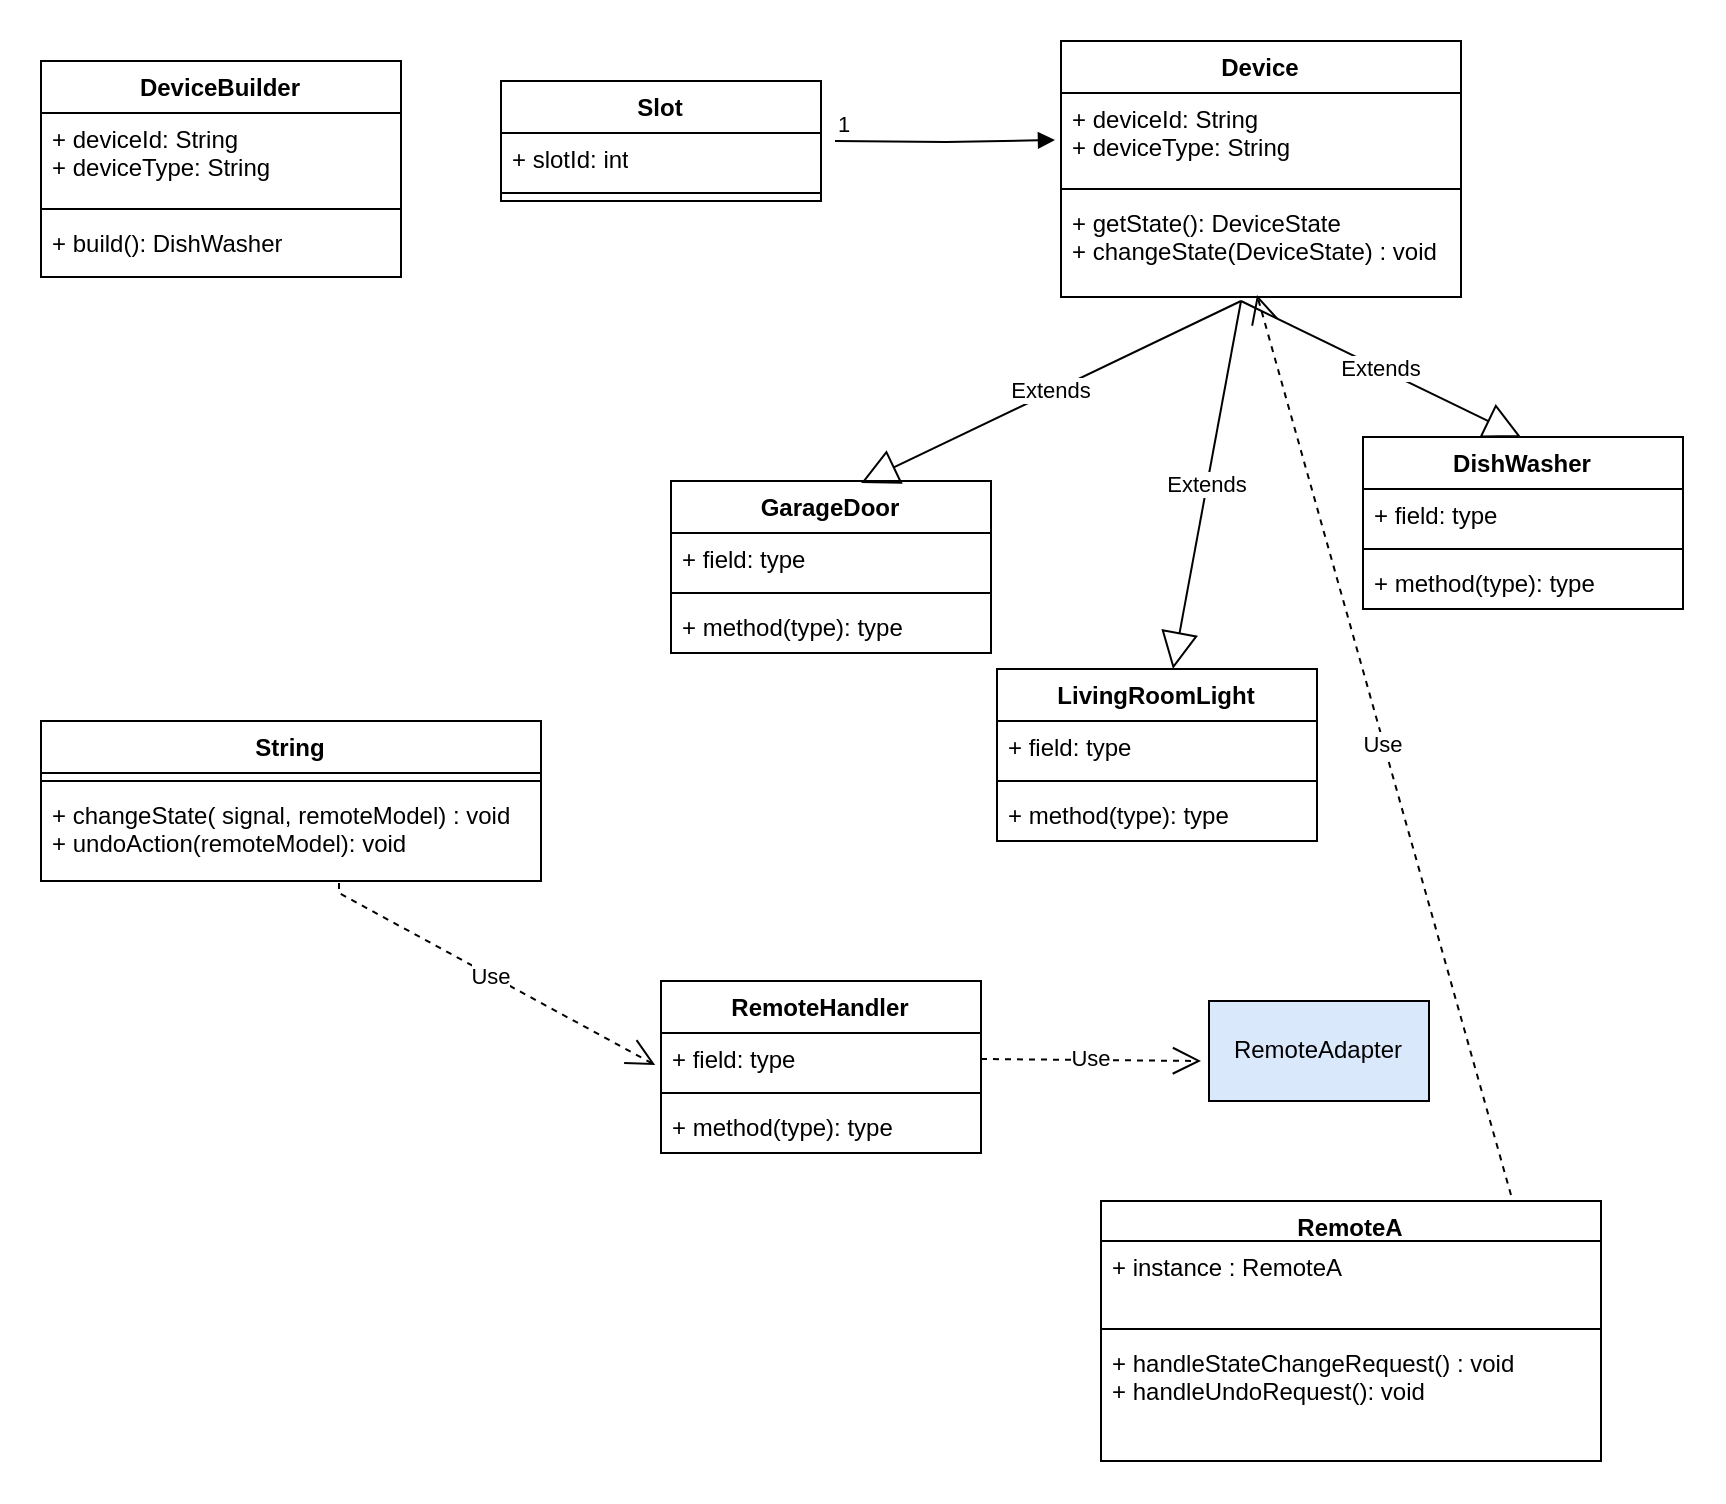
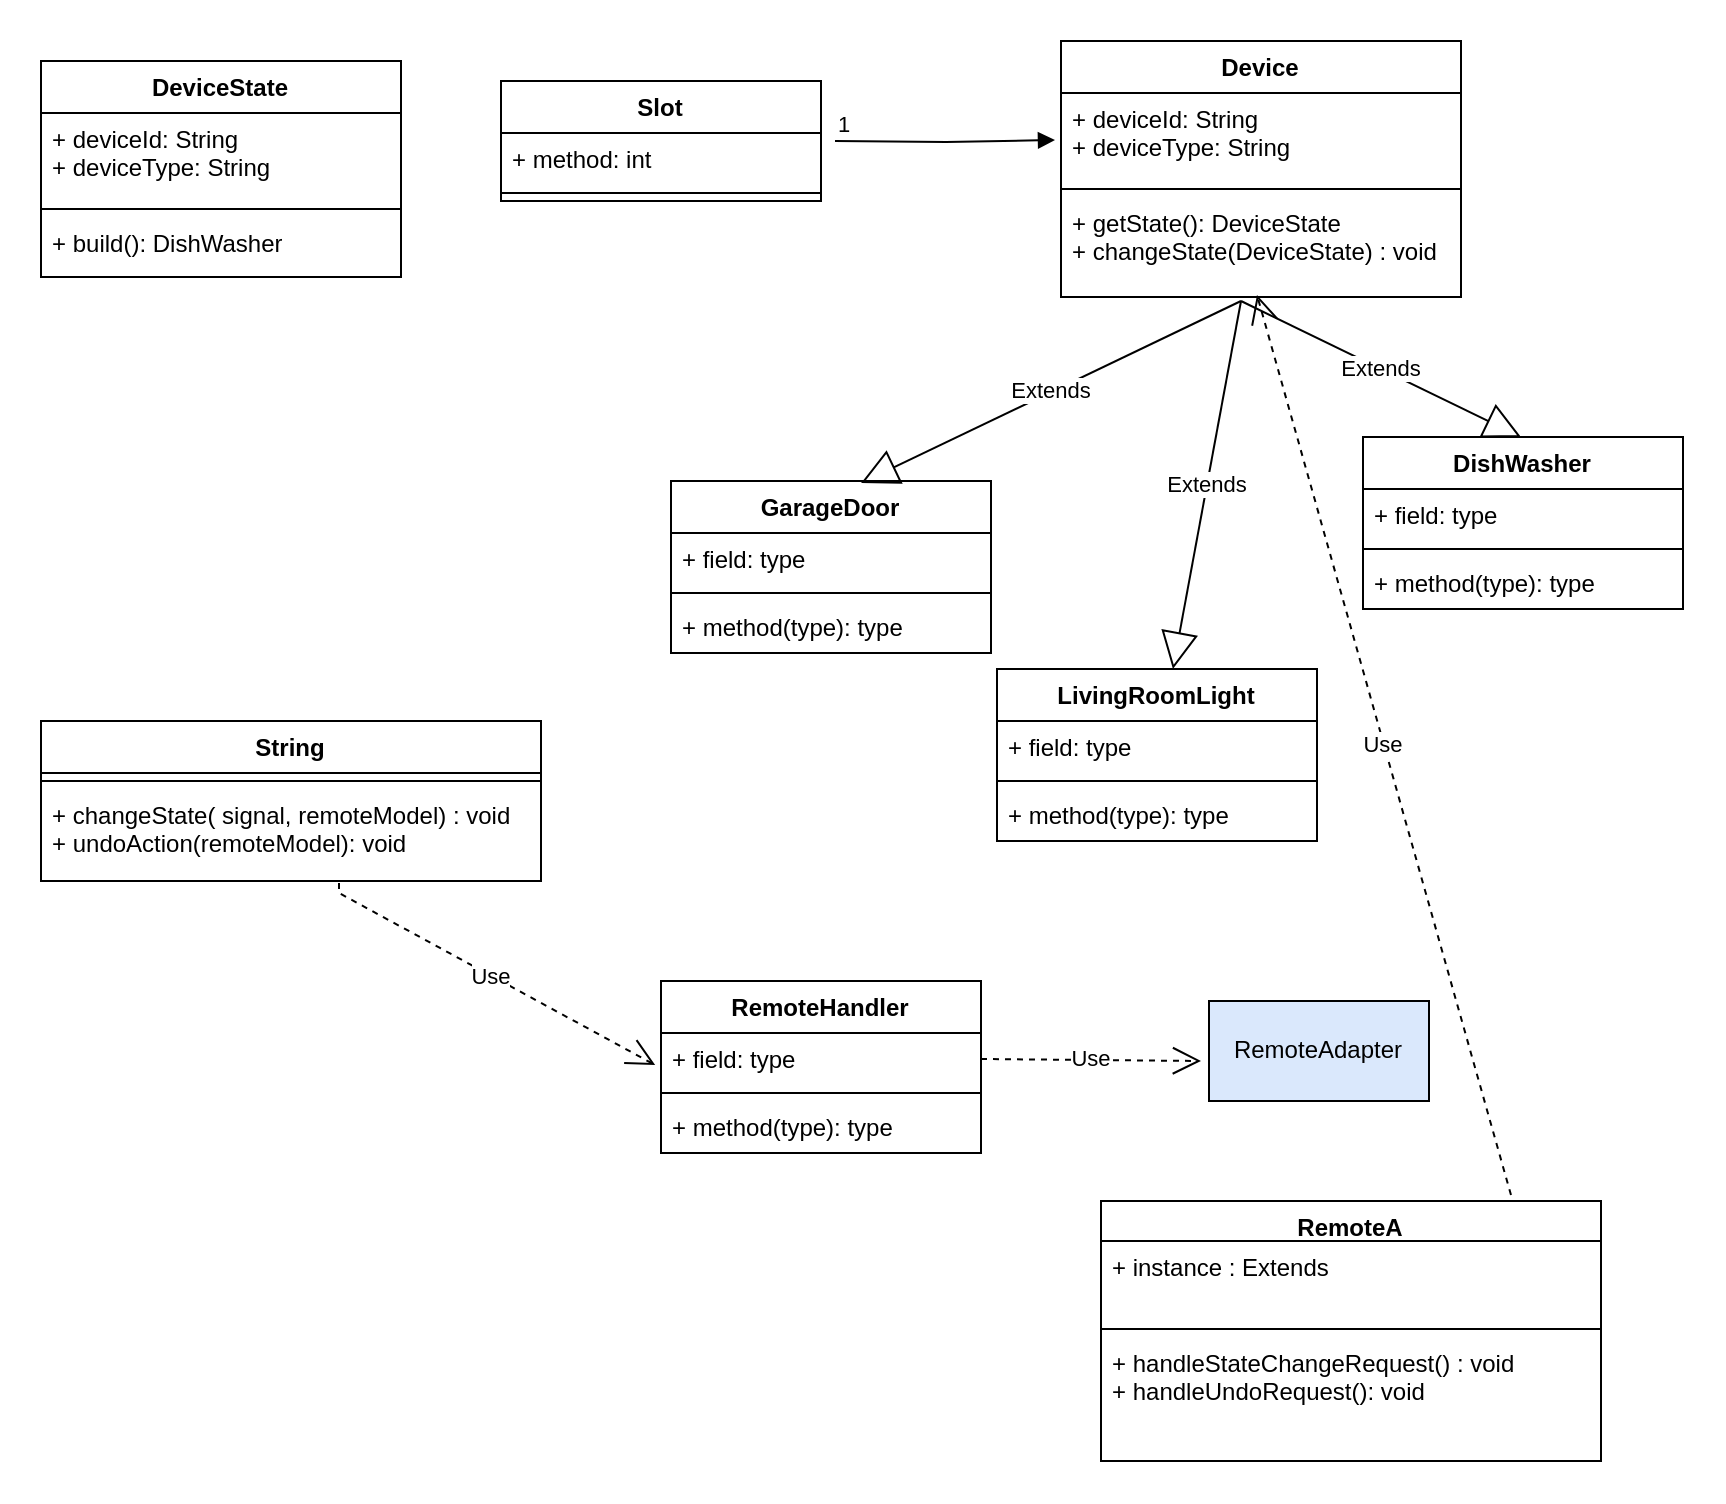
node "DeviceBuilder": label "DeviceBuilder" -> "DeviceState"
node "+ slotId: int": label "+ slotId: int" -> "+ method: int"
node "+ instance : RemoteA": label "+ instance : RemoteA" -> "+ instance : Extends"
